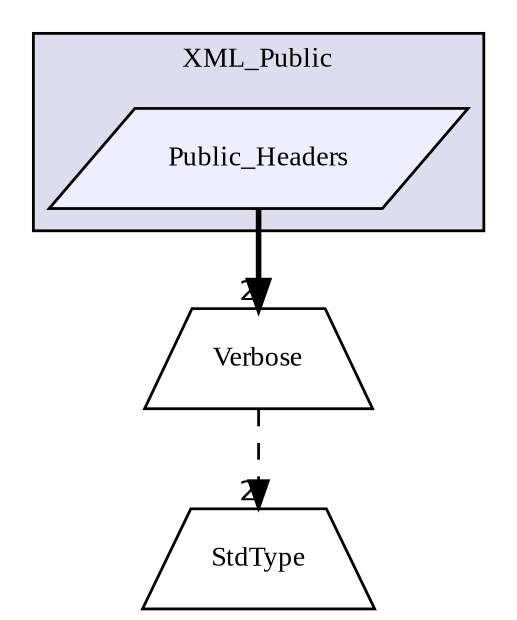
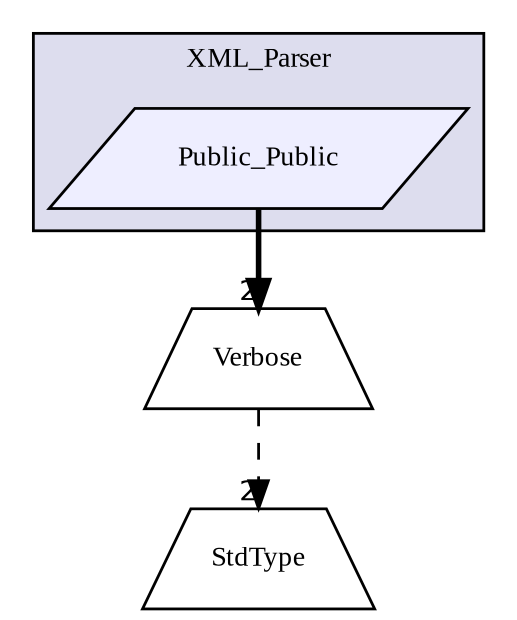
cluster "XML_Public": label "XML_Public" -> "XML_Parser"
node "Public_Headers": label "Public_Headers" -> "Public_Public"
